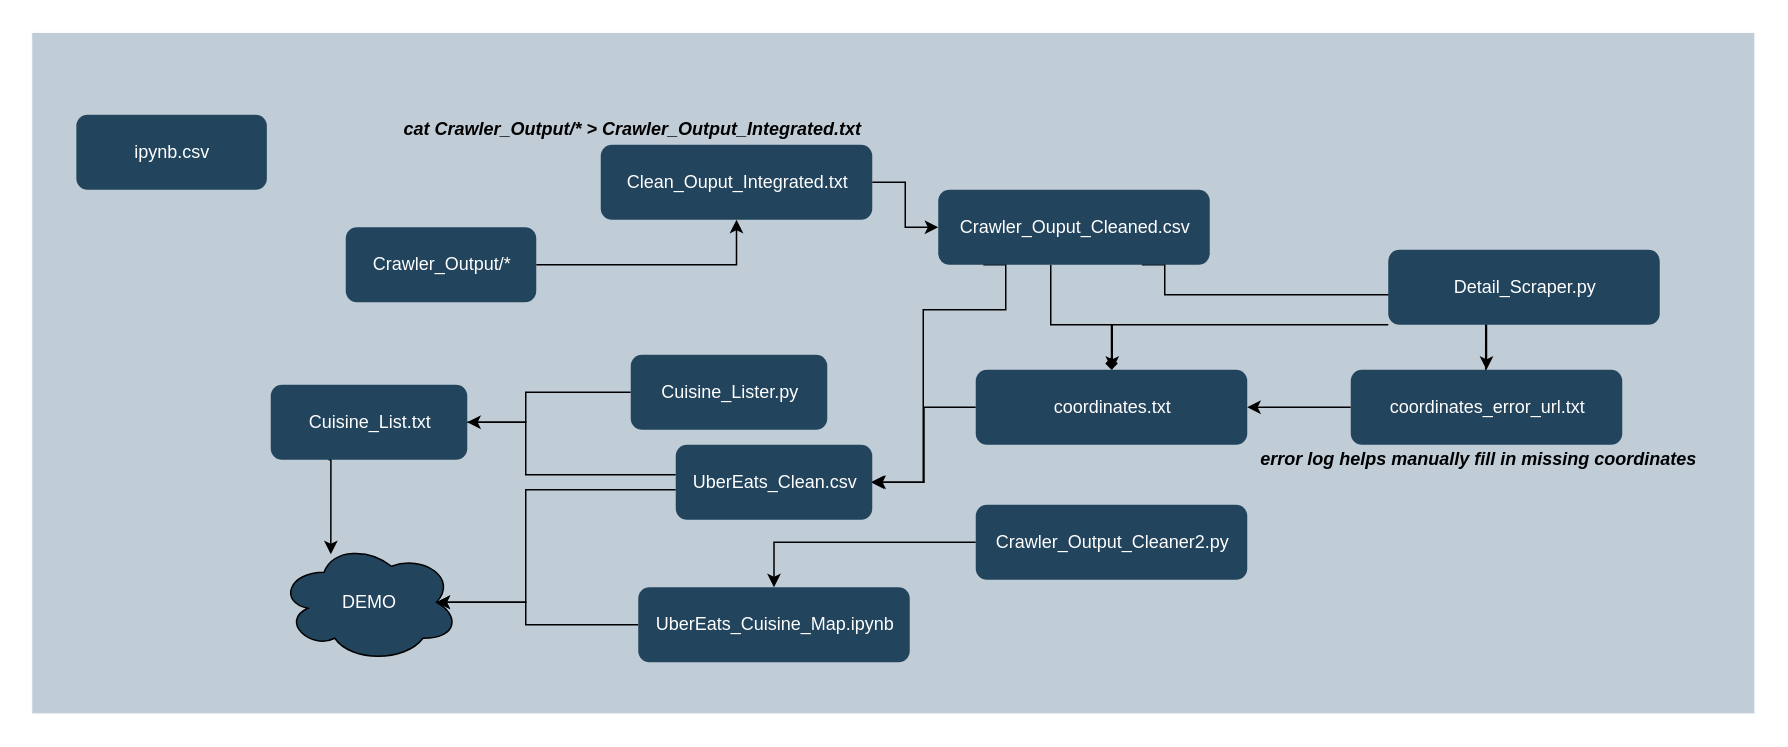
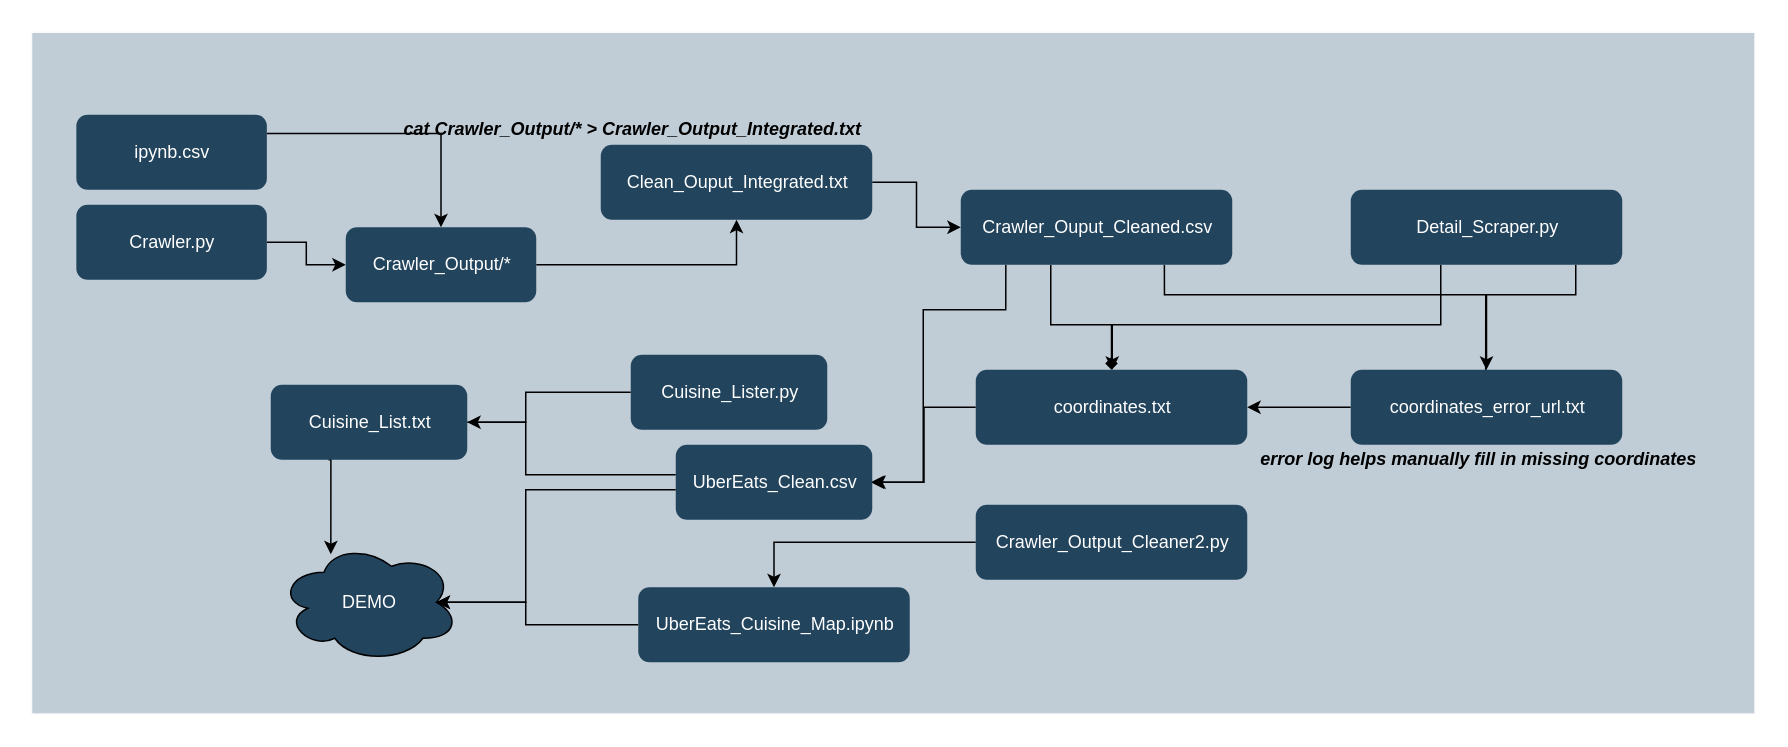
edge "ipynb.csv" -> "Crawler_Output/*": added
node "Crawler_Ouput_Cleaned.csv": moved (1074, 227) -> (1097, 227)
node "Crawler.py": added
edge "Crawler.py" -> "Crawler_Output/*": added
node "Detail_Scraper.py": moved (1524, 287) -> (1487, 227)
